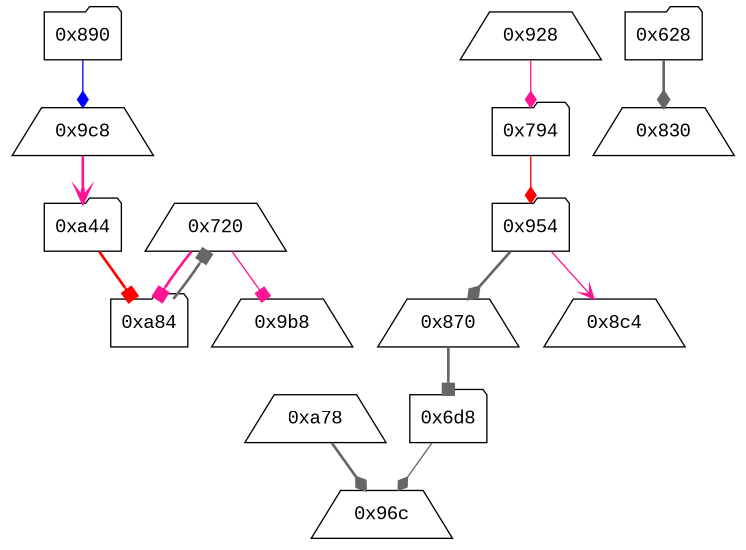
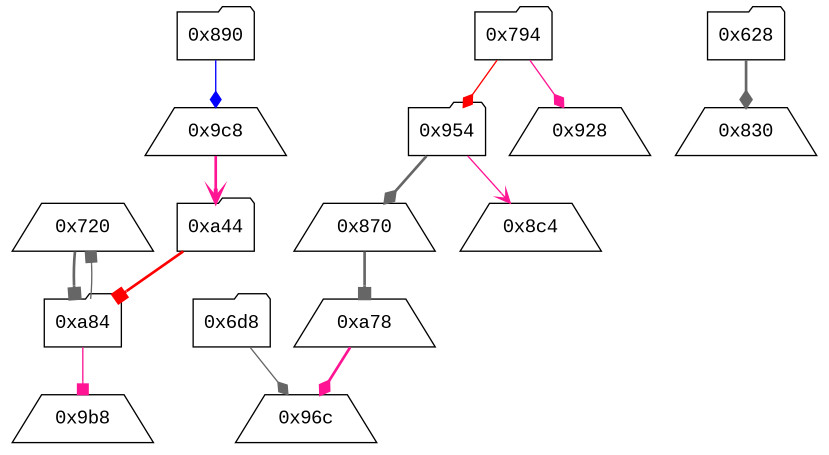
edge "0x928" -> "0x794": reversed
edge "0x720" -> "0xa84": color deeppink -> gray40
edge "0x720" -> "0x9b8": now "0xa84" -> "0x9b8"
edge "0xa84" -> "0x720": style bold -> solid
edge "0x870" -> "0x6d8": now "0x870" -> "0xa78"
edge "0xa78" -> "0x96c": color gray40 -> deeppink
